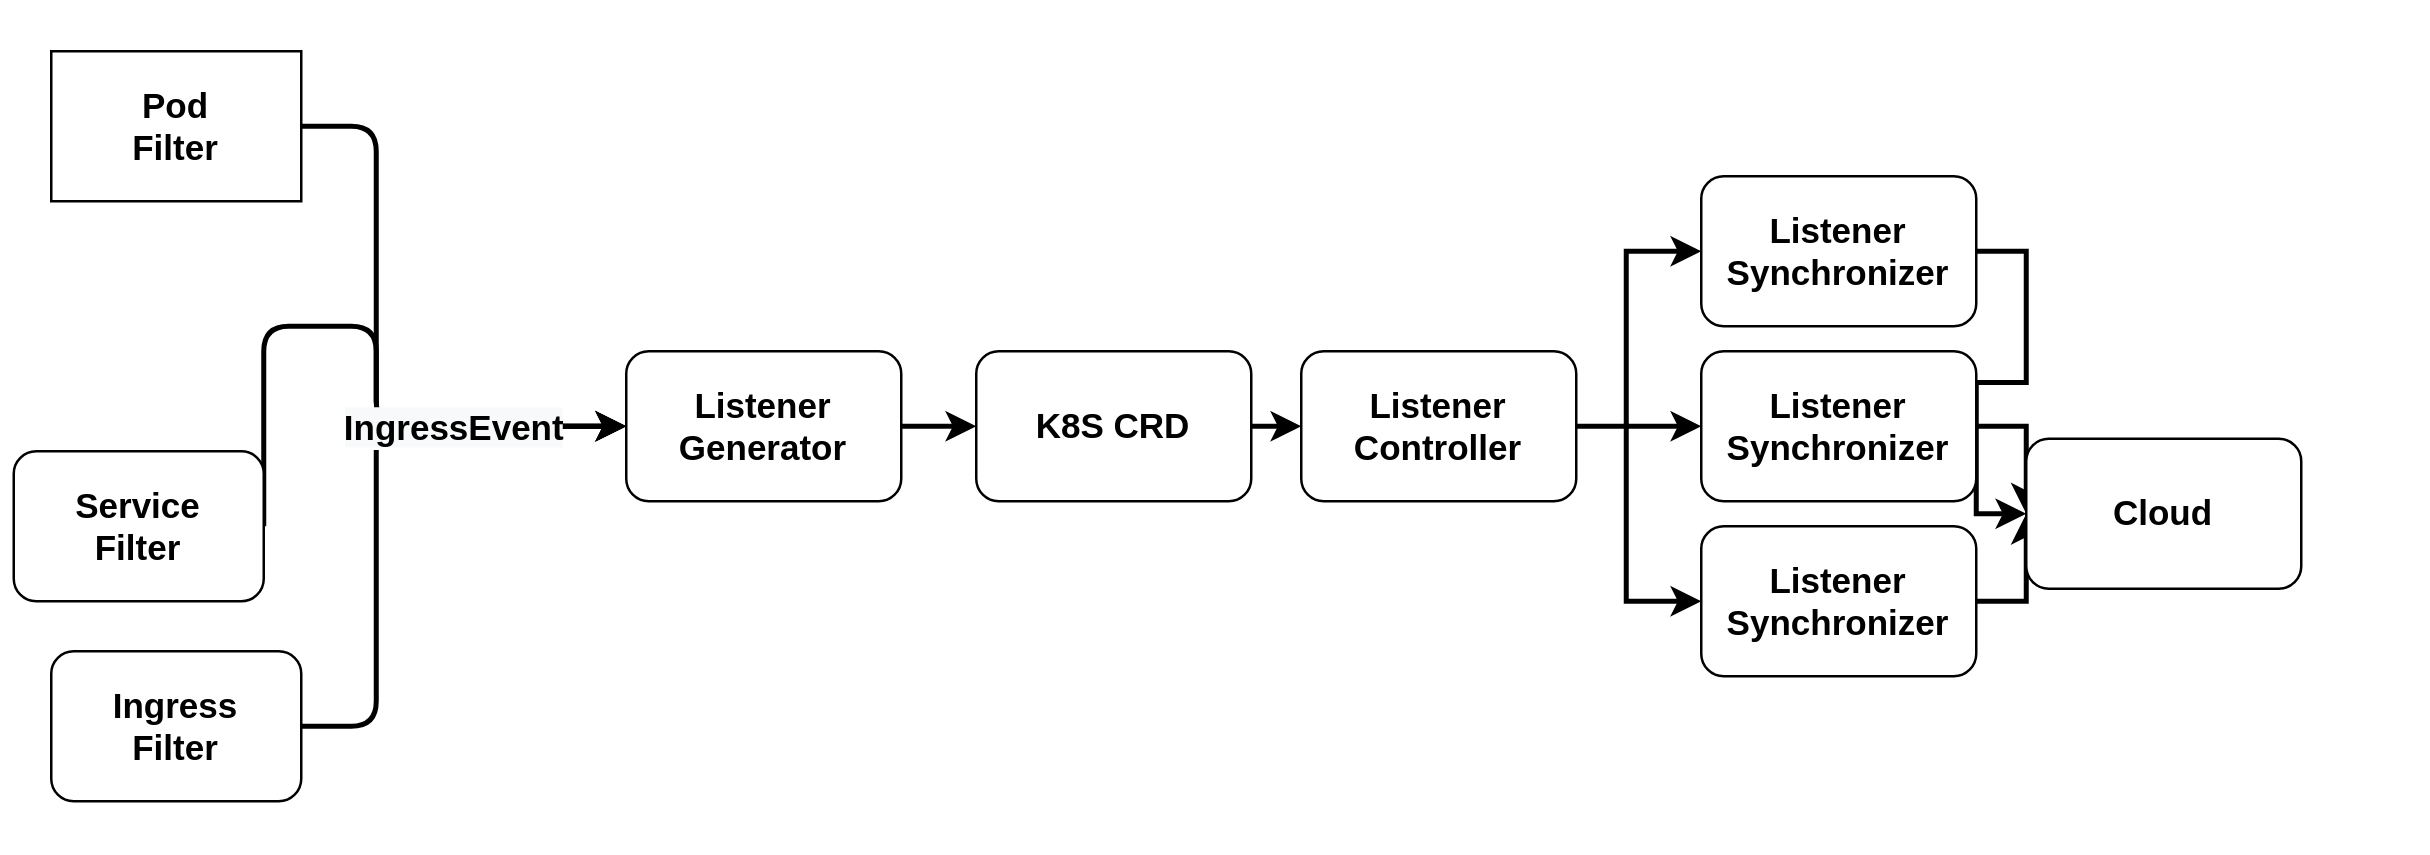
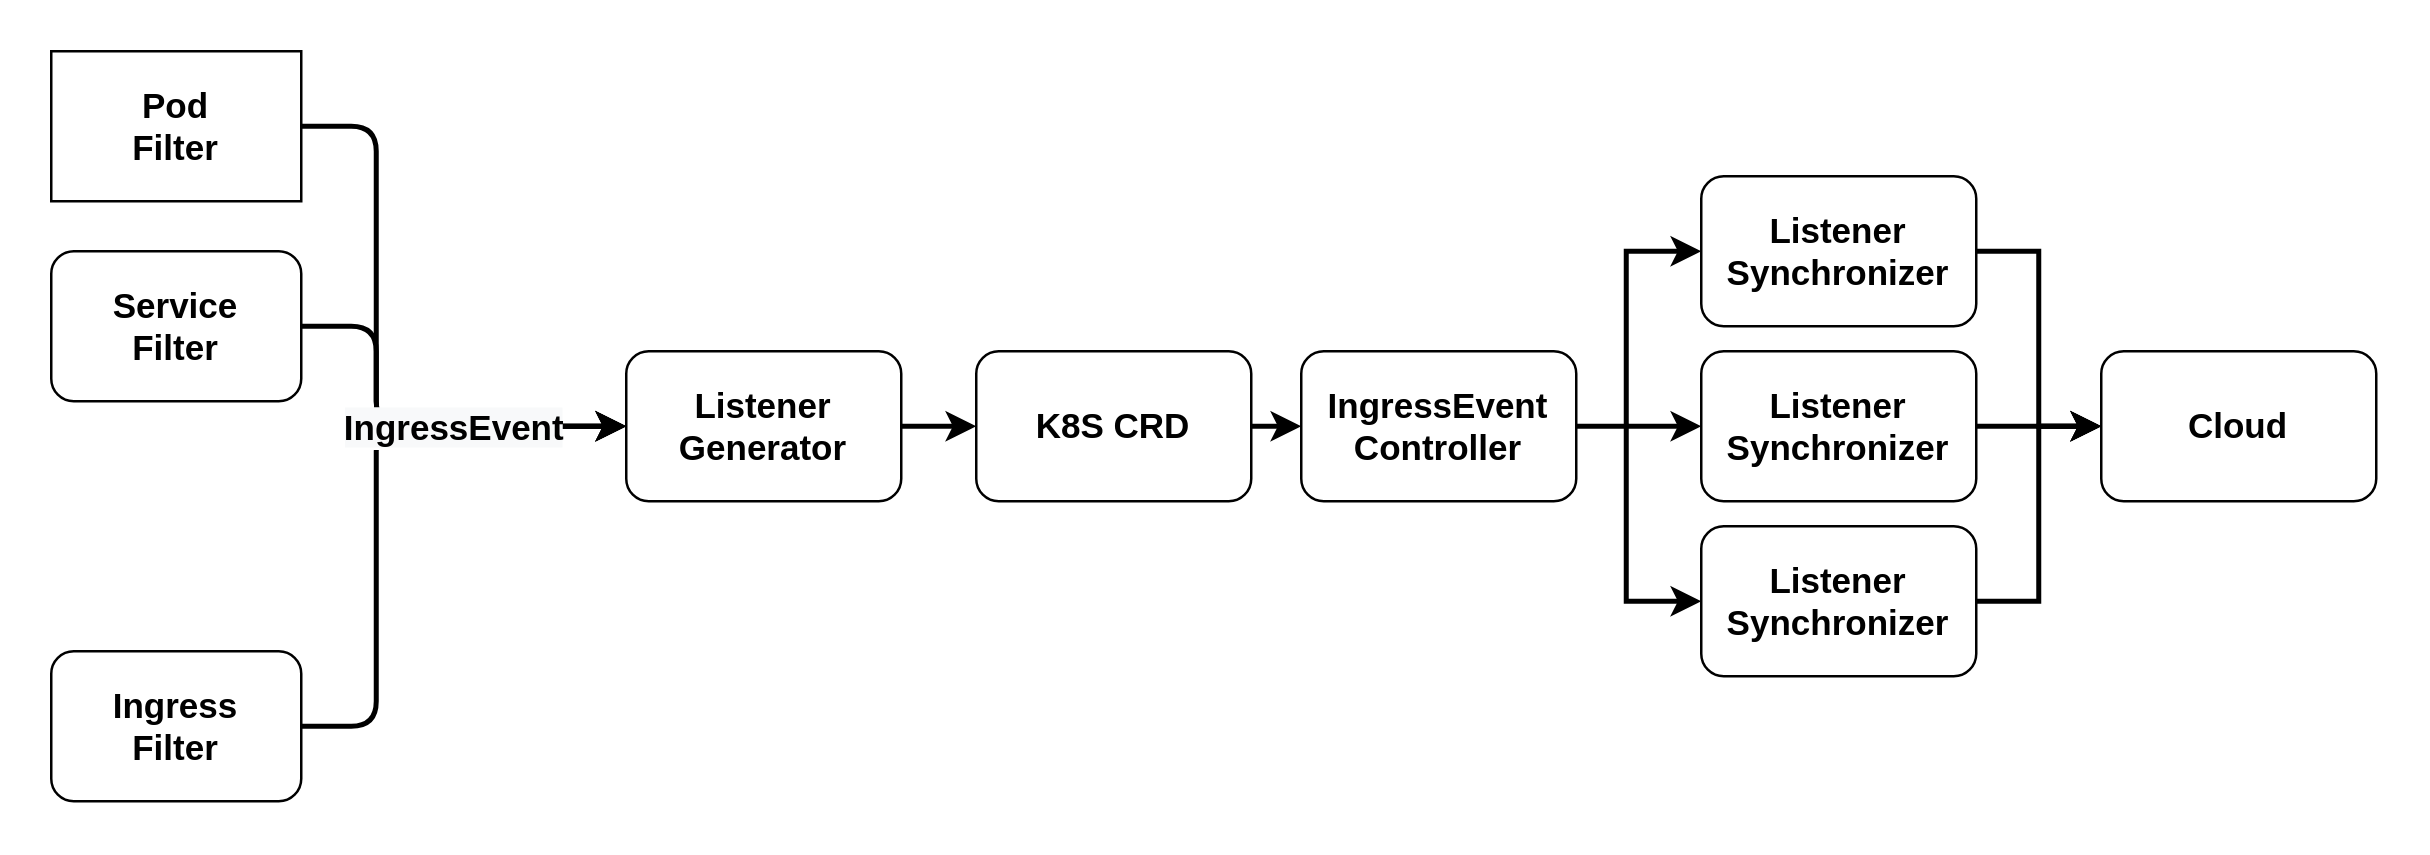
node "Listener Controller": label "Listener Controller" -> "IngressEvent Controller"
node "Cloud": moved (2164, 514) -> (2239, 426)
node "Service Filter": moved (139, 526) -> (176, 326)
